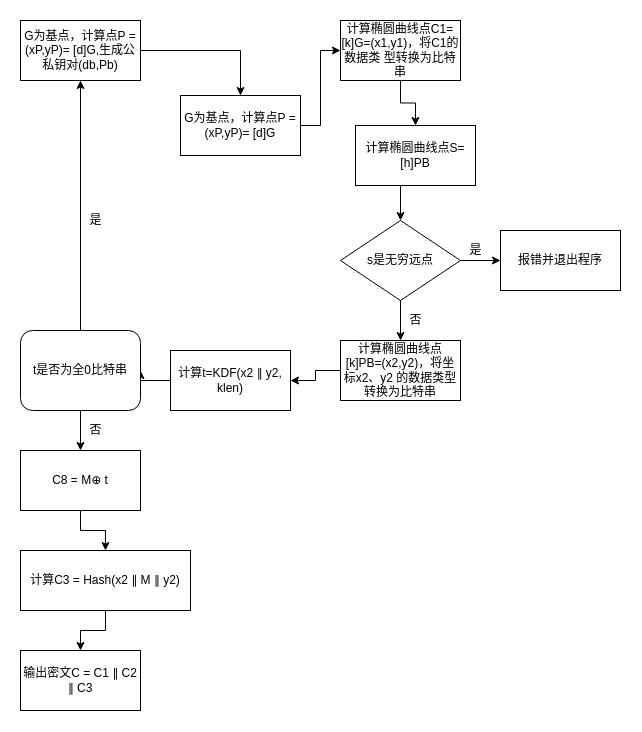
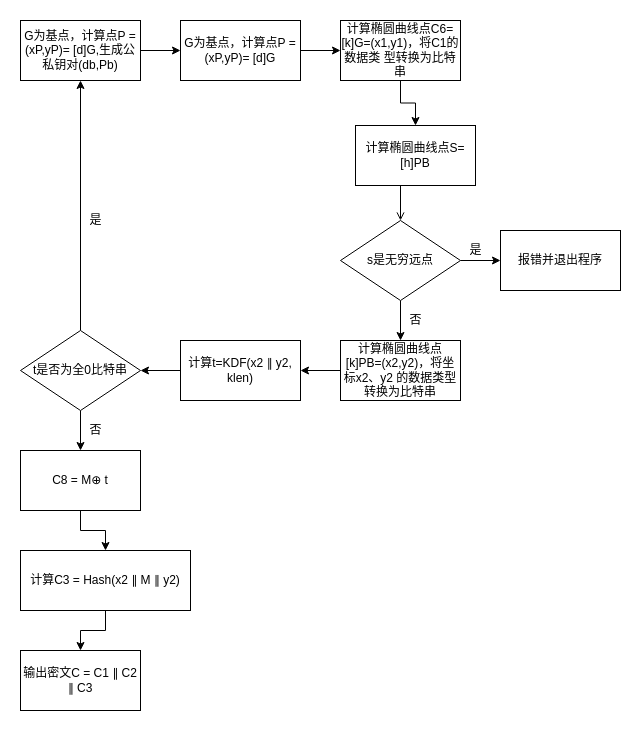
node "计算椭圆曲线点C1=[k]G=(x1,y1)，将C1的数据类 型转换为比特串": label "计算椭圆曲线点C1=[k]G=(x1,y1)，将C1的数据类 型转换为比特串" -> "计算椭圆曲线点C6=[k]G=(x1,y1)，将C1的数据类 型转换为比特串"
node "G为基点，计算点P =(xP,yP)= [d]G": moved (241, 126) -> (241, 51)
edge "计算椭圆曲线点S=[h]PB" -> "s是无穷远点": arrowhead classic -> open
node "t是否为全0比特串": shape rounded rectangle -> diamond
node "计算t=KDF(x2 ∥ y2, klen)": moved (231, 381) -> (241, 371)
